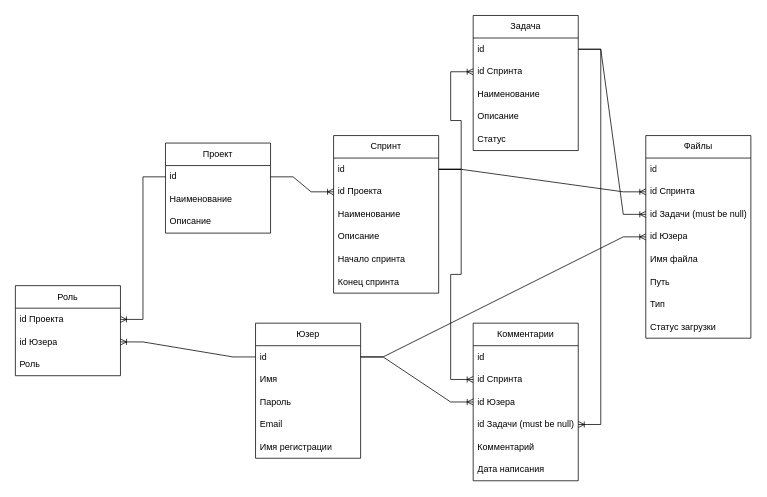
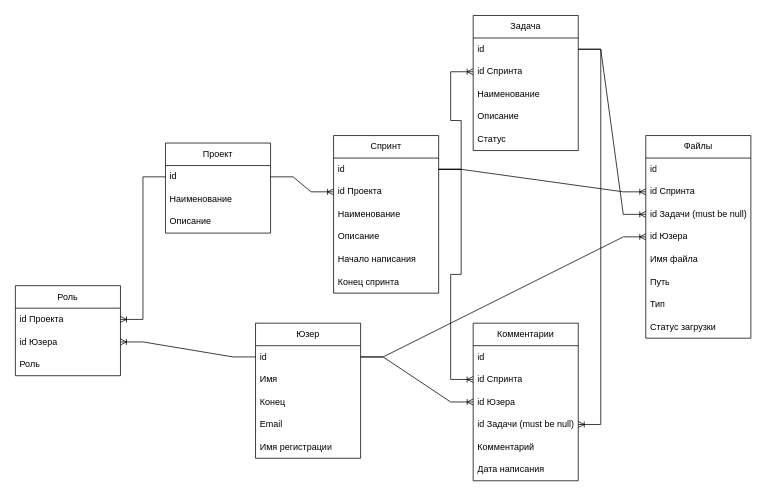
node "Начало спринта": label "Начало спринта" -> "Начало написания"
node "Пароль": label "Пароль" -> "Конец"
